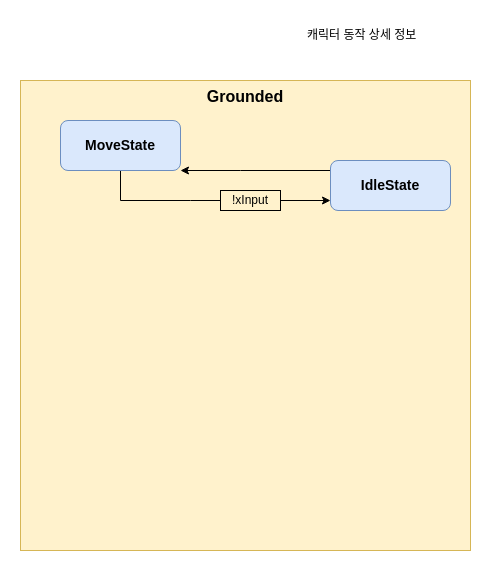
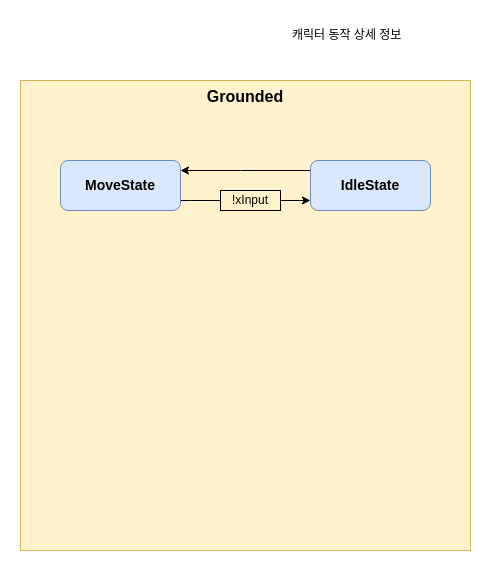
node "캐릭터 동작 상세 정보": moved (361, 36) -> (346, 36)
node "MoveState": moved (121, 146) -> (121, 186)
node "IdleState": moved (391, 186) -> (371, 186)
